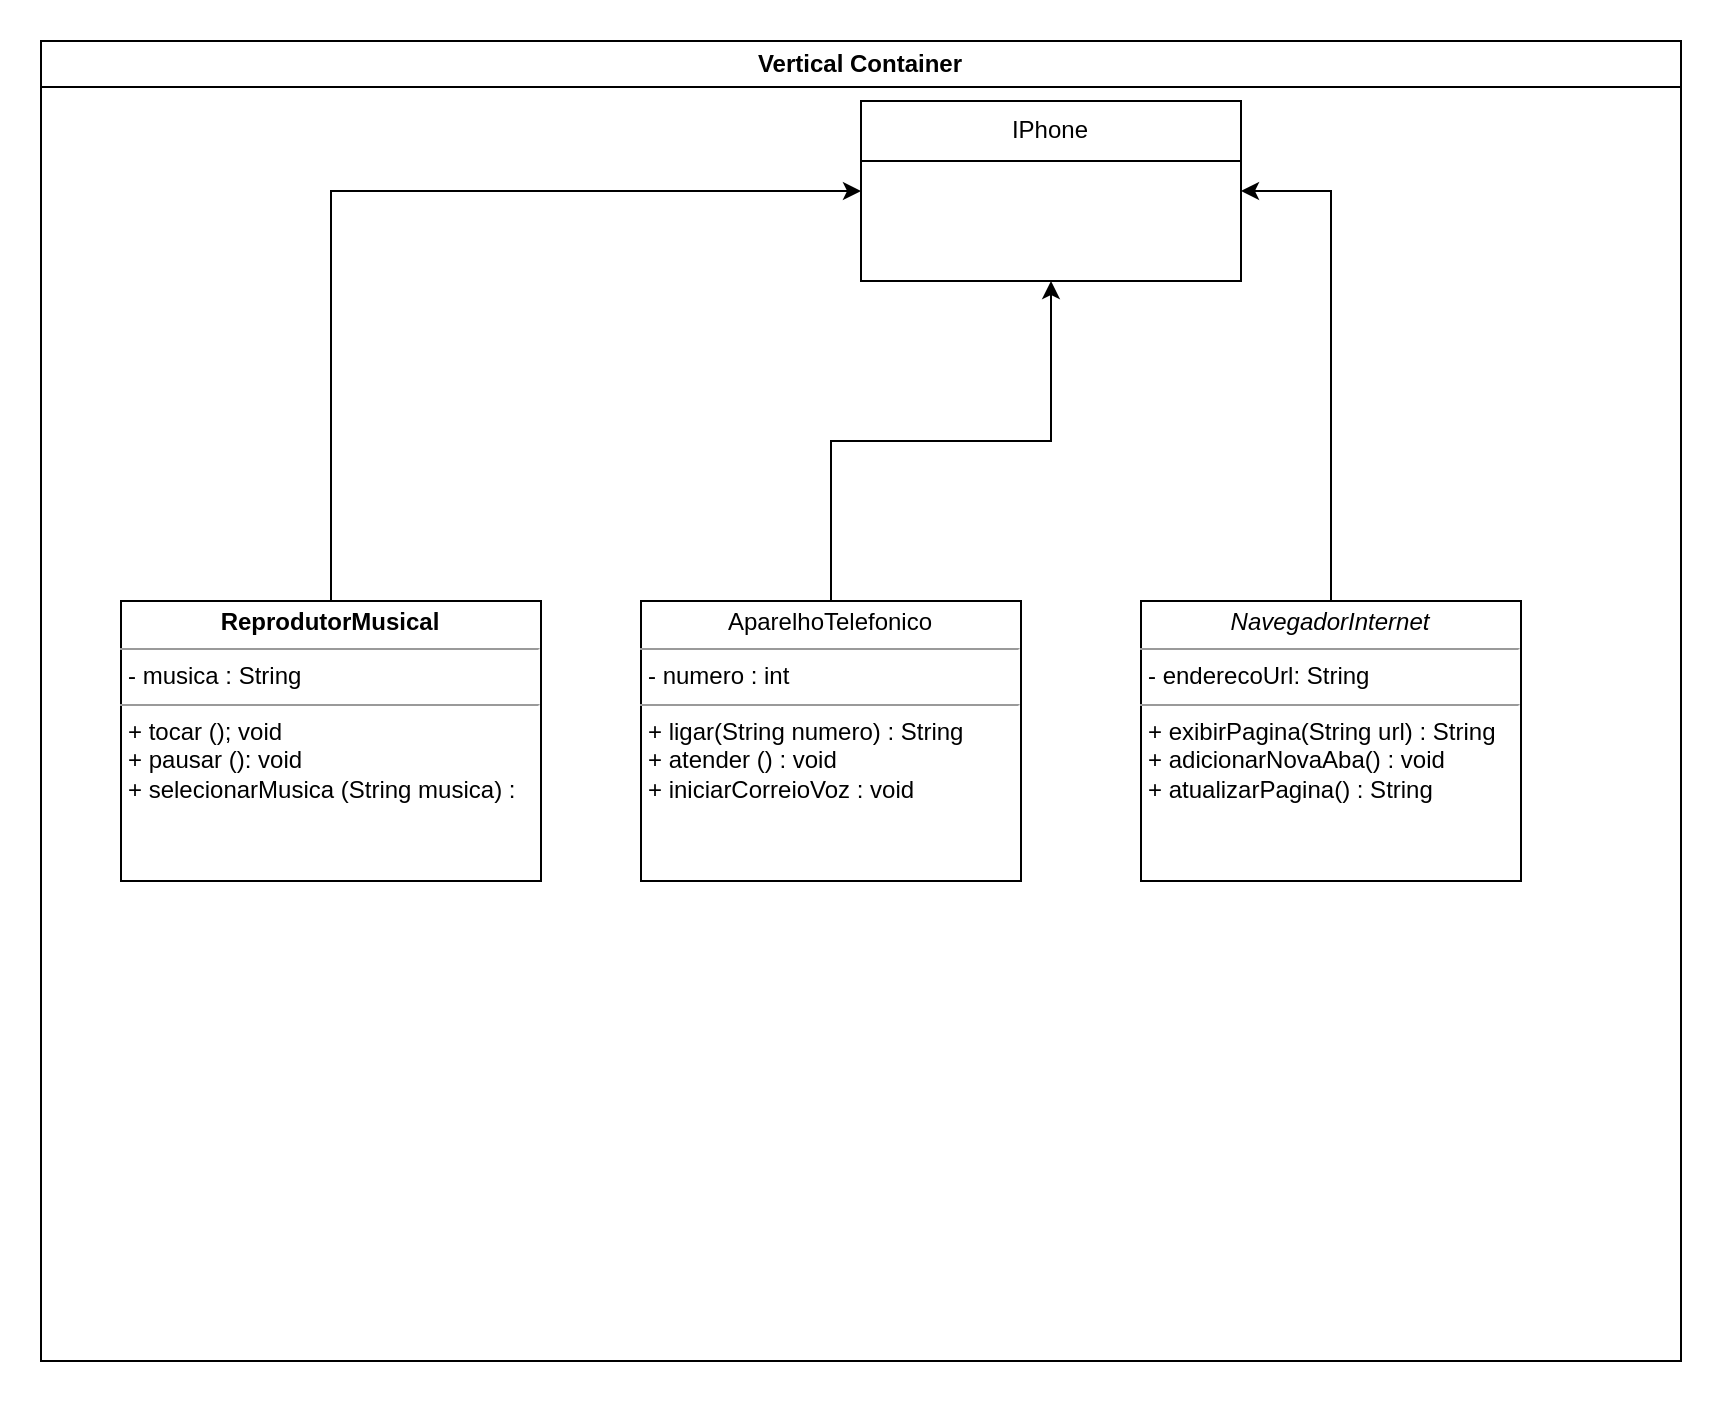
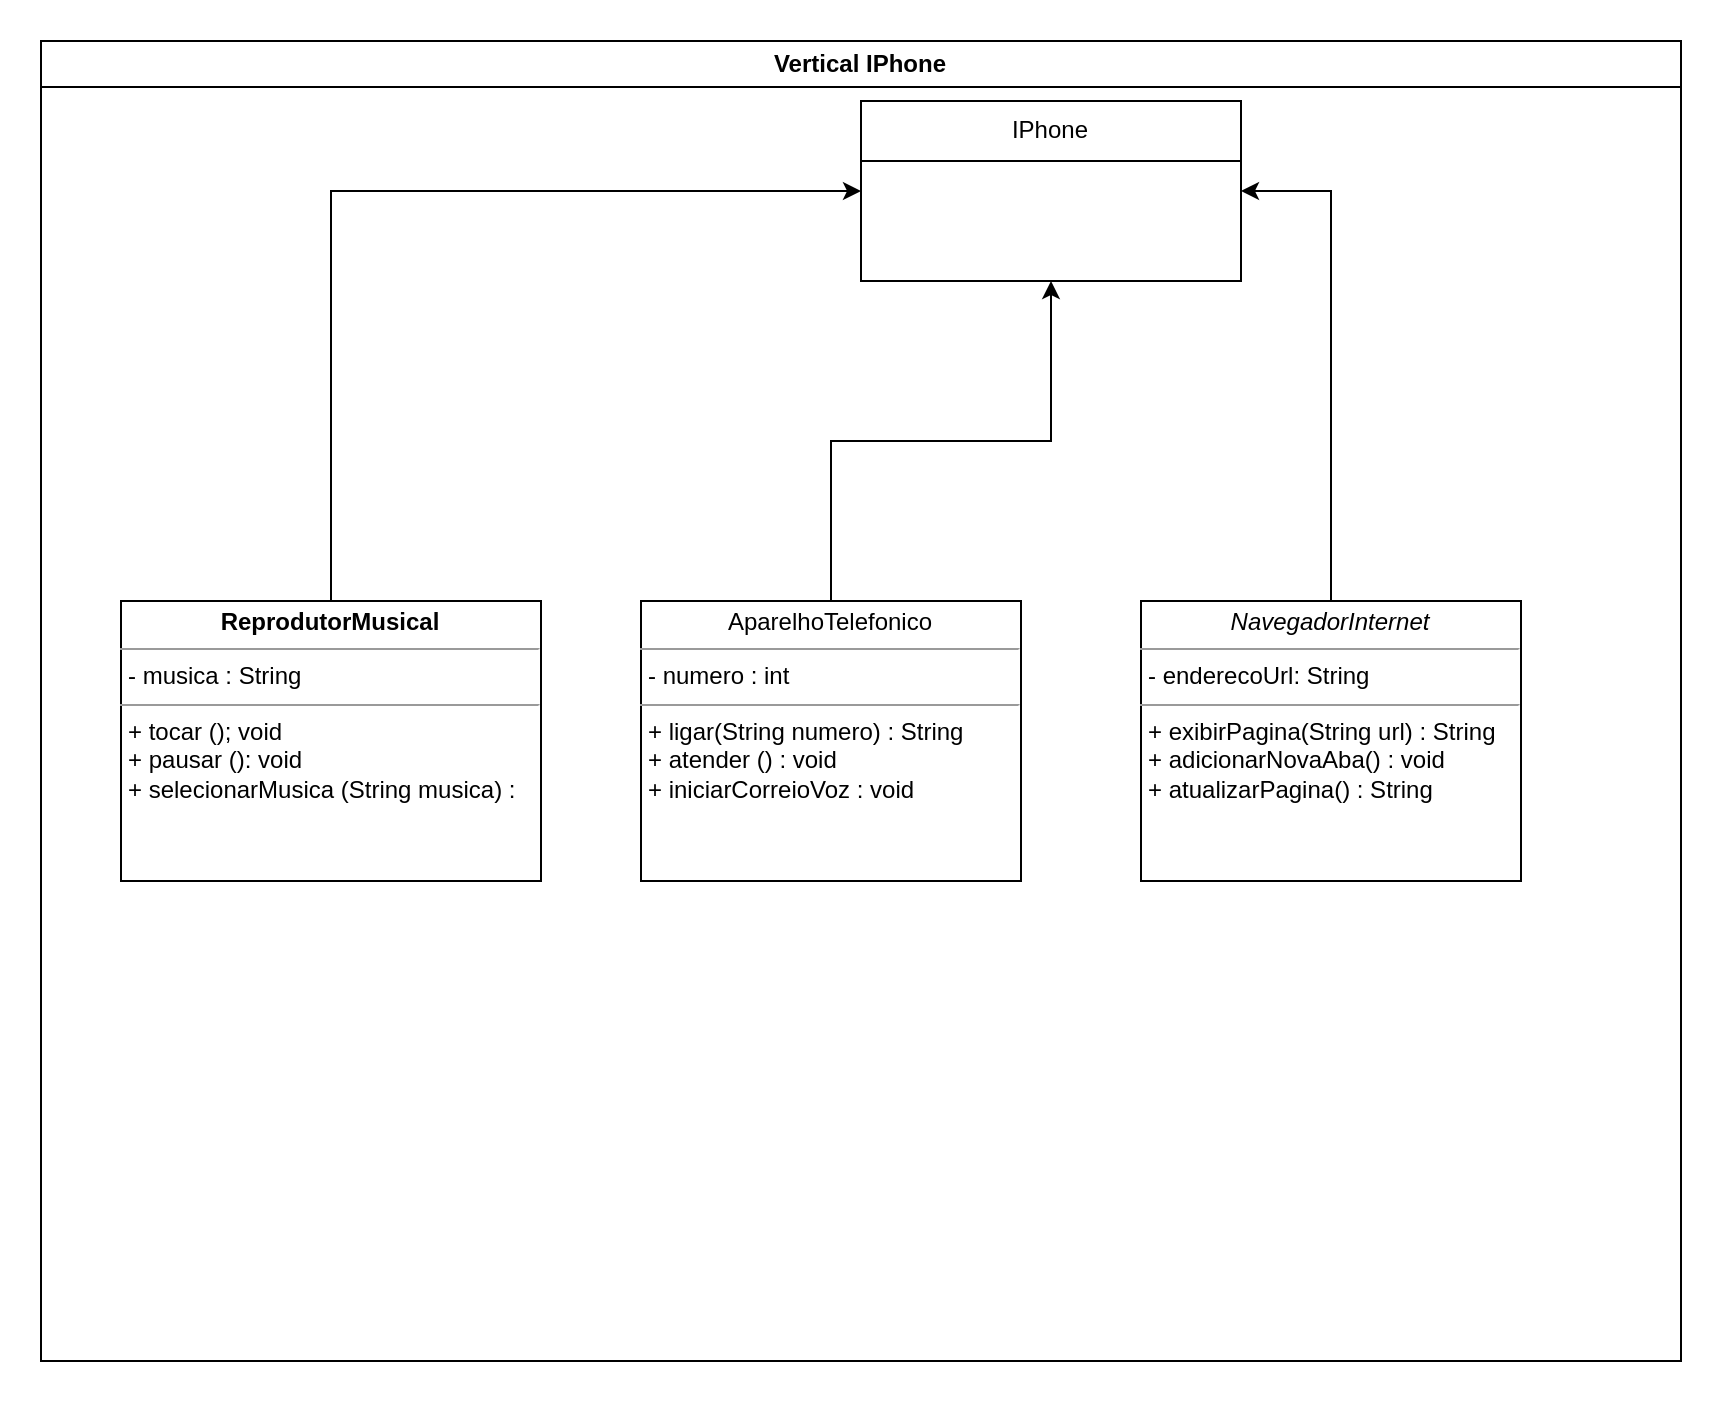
node "Vertical Container": label "Vertical Container" -> "Vertical IPhone"
